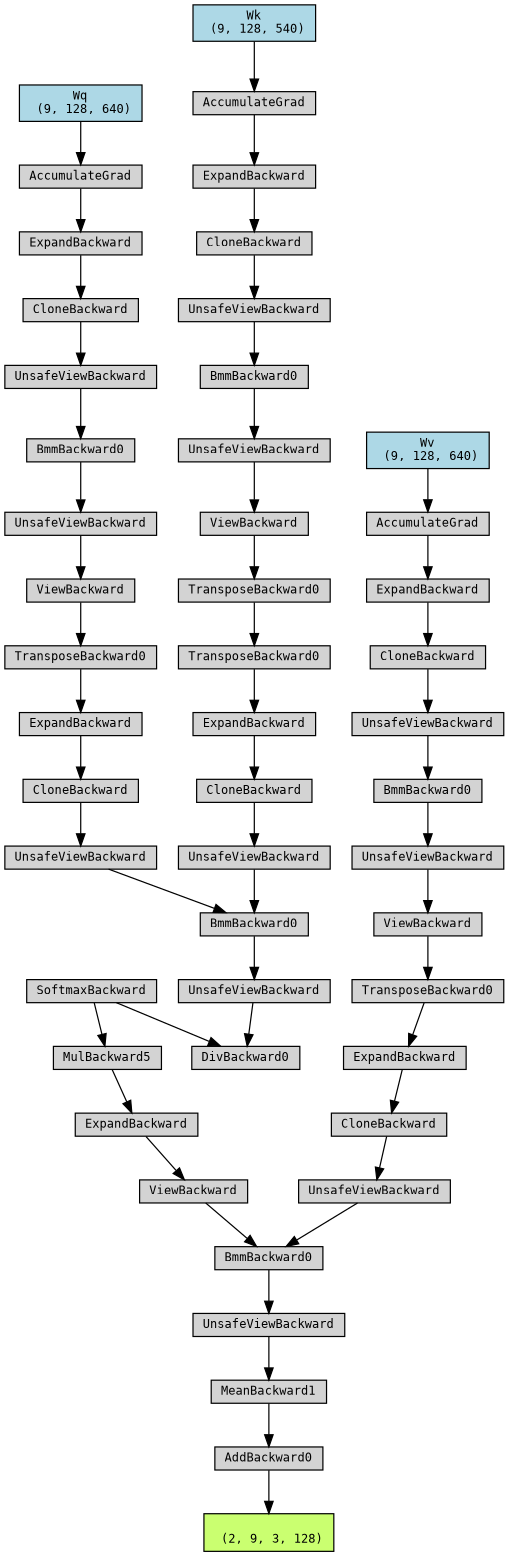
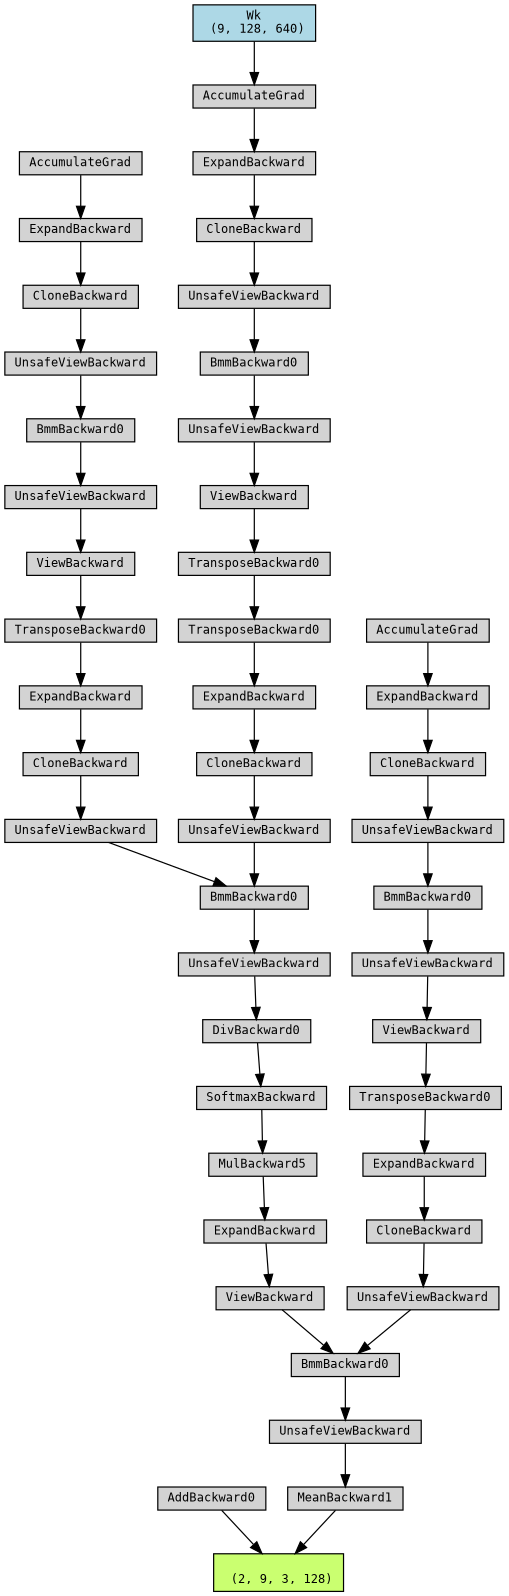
node "Wk (9, 128, 540)": label "Wk (9, 128, 540)" -> "Wk (9, 128, 640)"
node "Wq (9, 128, 640)": removed
node "Wv (9, 128, 640)": removed
edge "SoftmaxBackward" -> "DivBackward0": reversed
edge "MeanBackward1" -> "AddBackward0": now "MeanBackward1" -> "(2, 9, 3, 128)"
